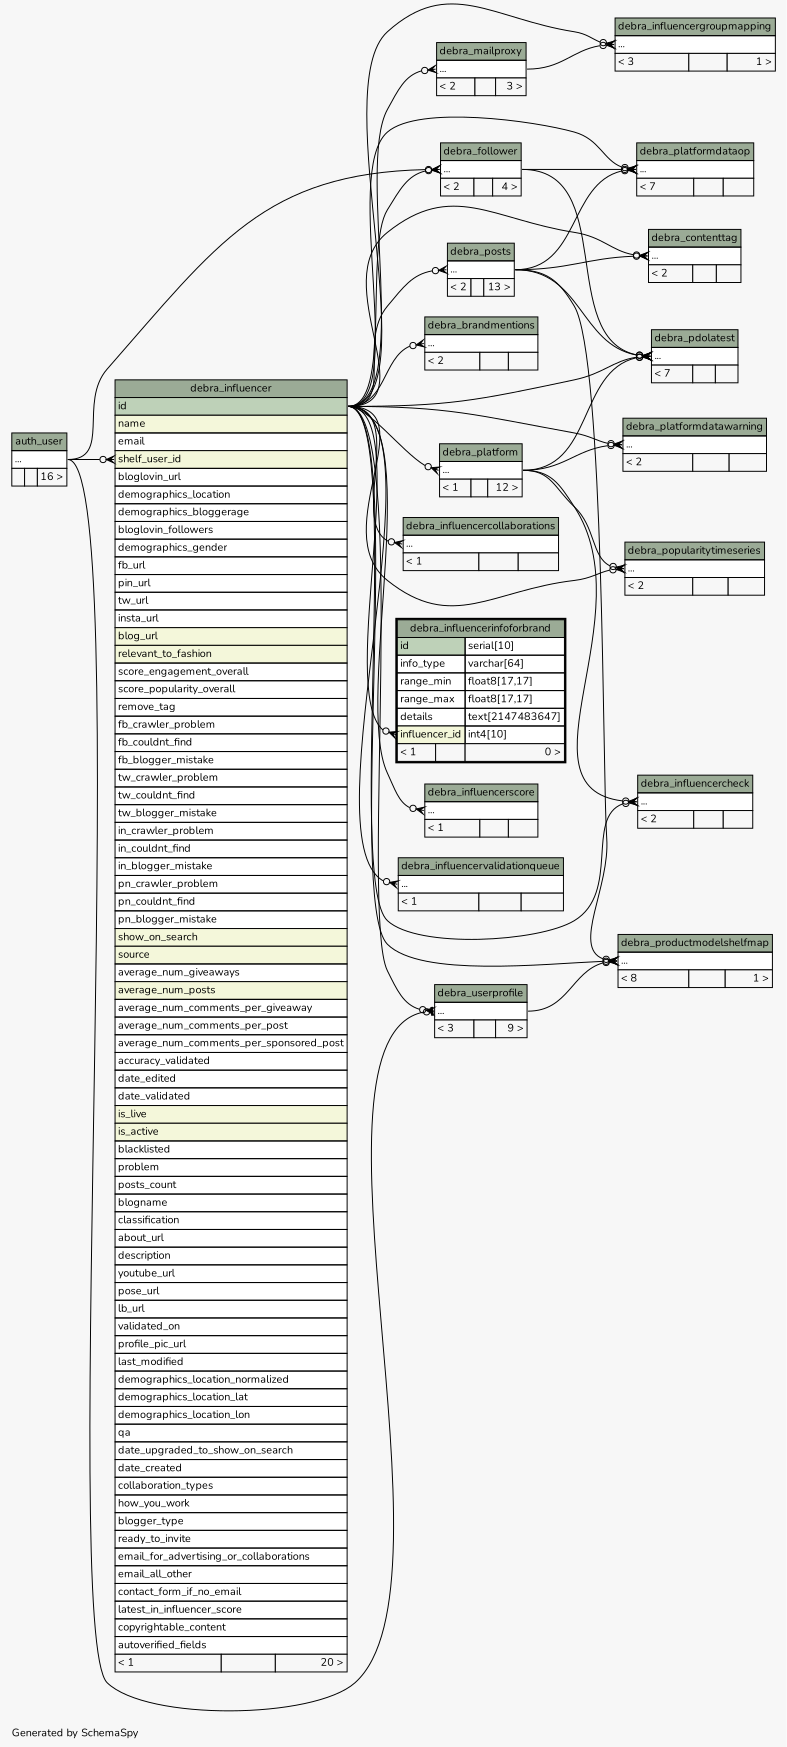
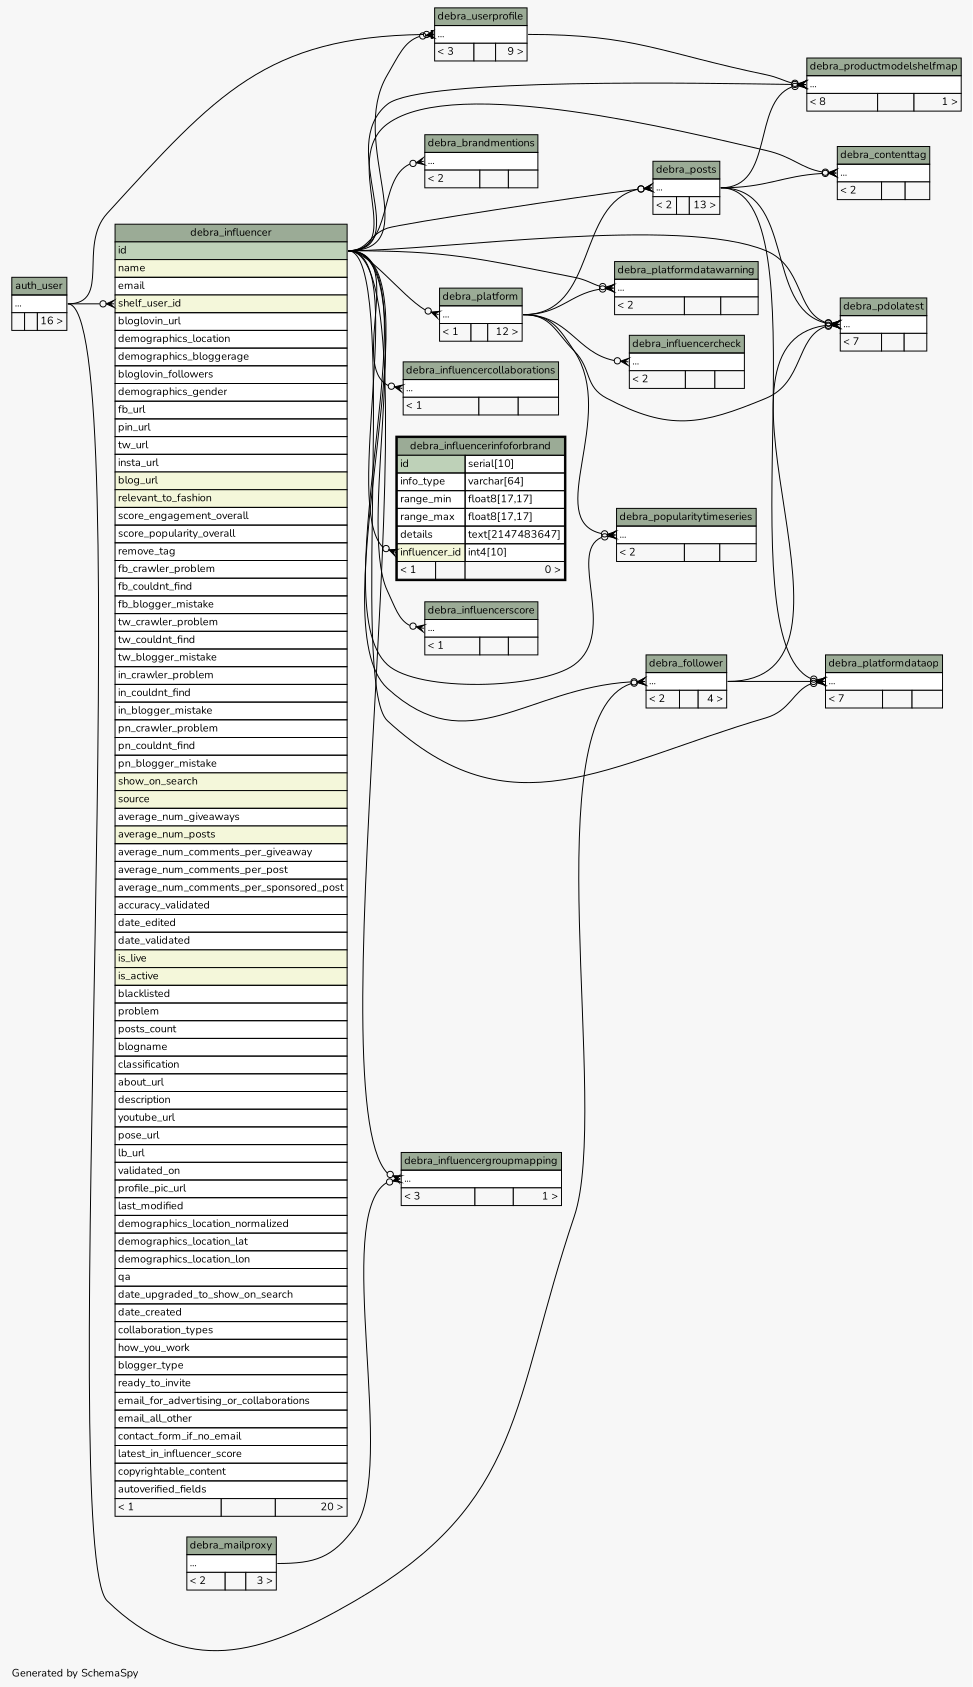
edge "debra_influencer" -> "debra_mailproxy": removed
edge "debra_platform" -> "debra_posts": added
node "debra_influencervalidationqueue": removed
edge "debra_influencer" -> "debra_influencercheck": removed
